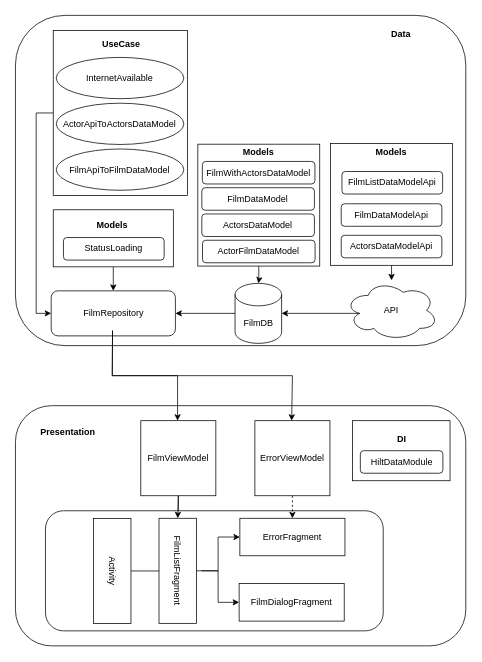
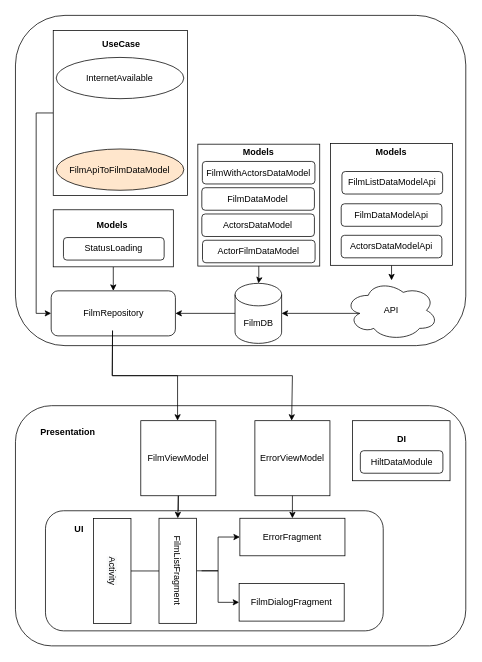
node "Data": removed
node "ActorApiToActorsDataModel": removed
node "FilmApiToFilmDataModel": fillcolor #ffffff -> #ffe6cc
edge "ErrorViewModel" -> "ErrorFragment": style dashed -> solid
node "UI": added
